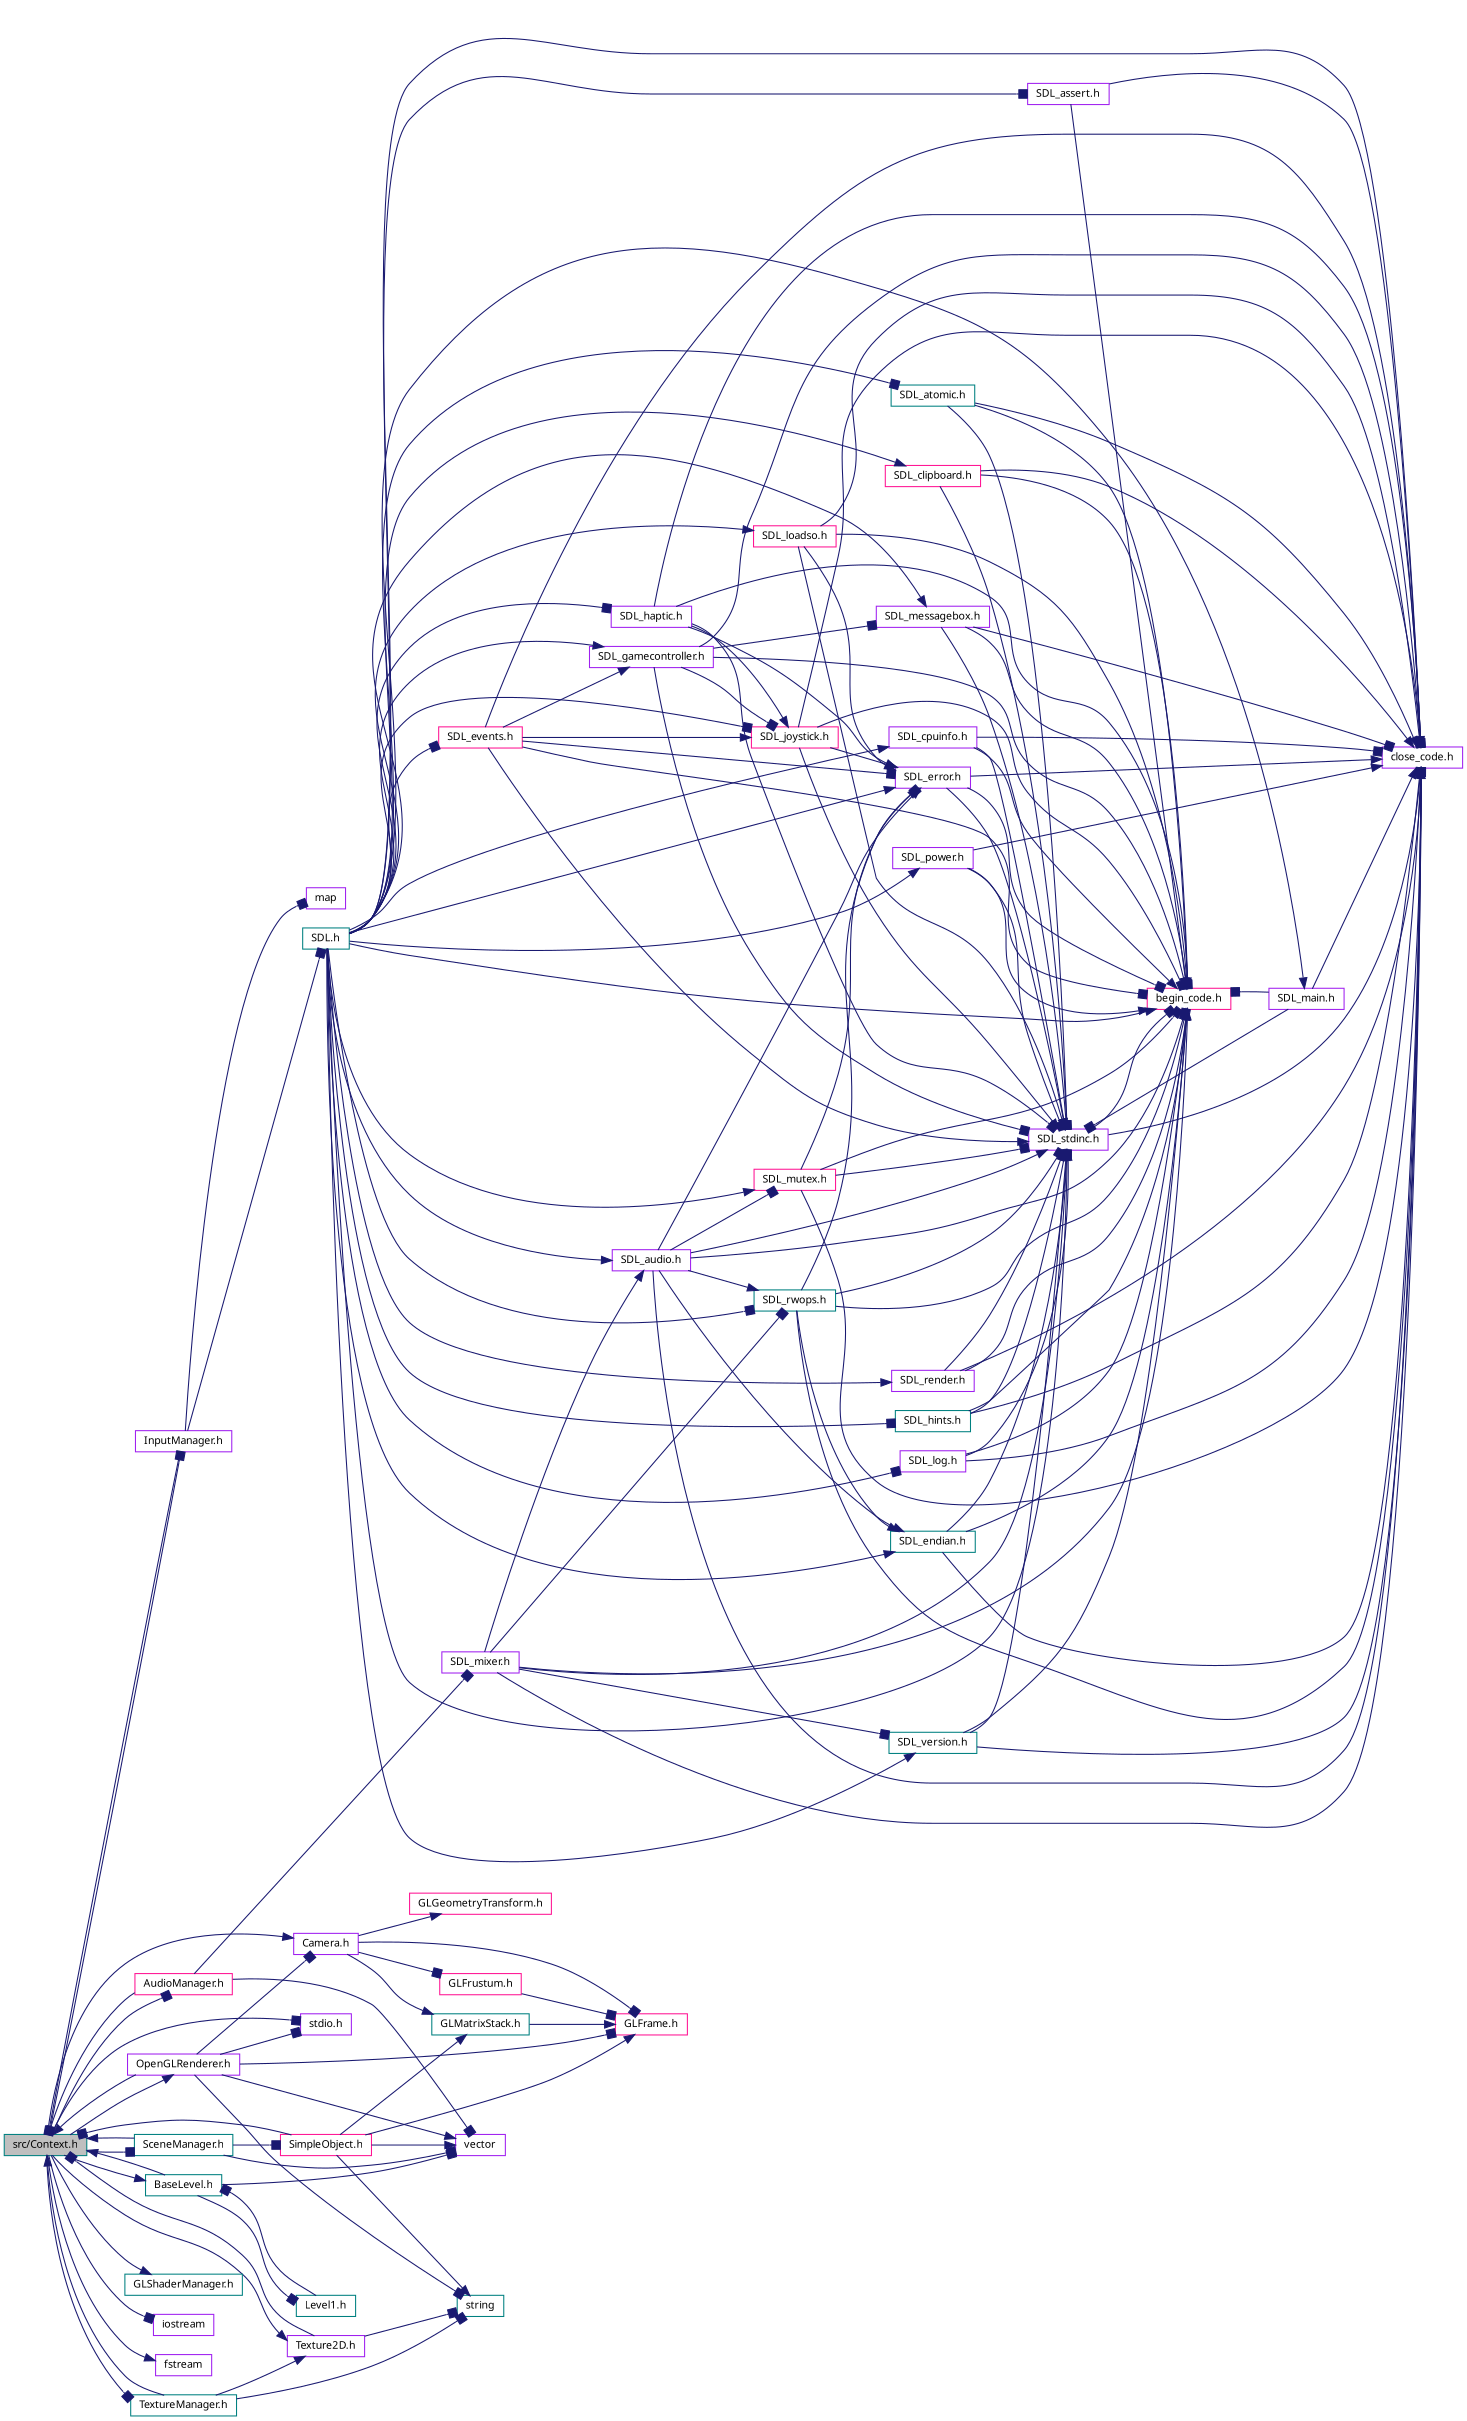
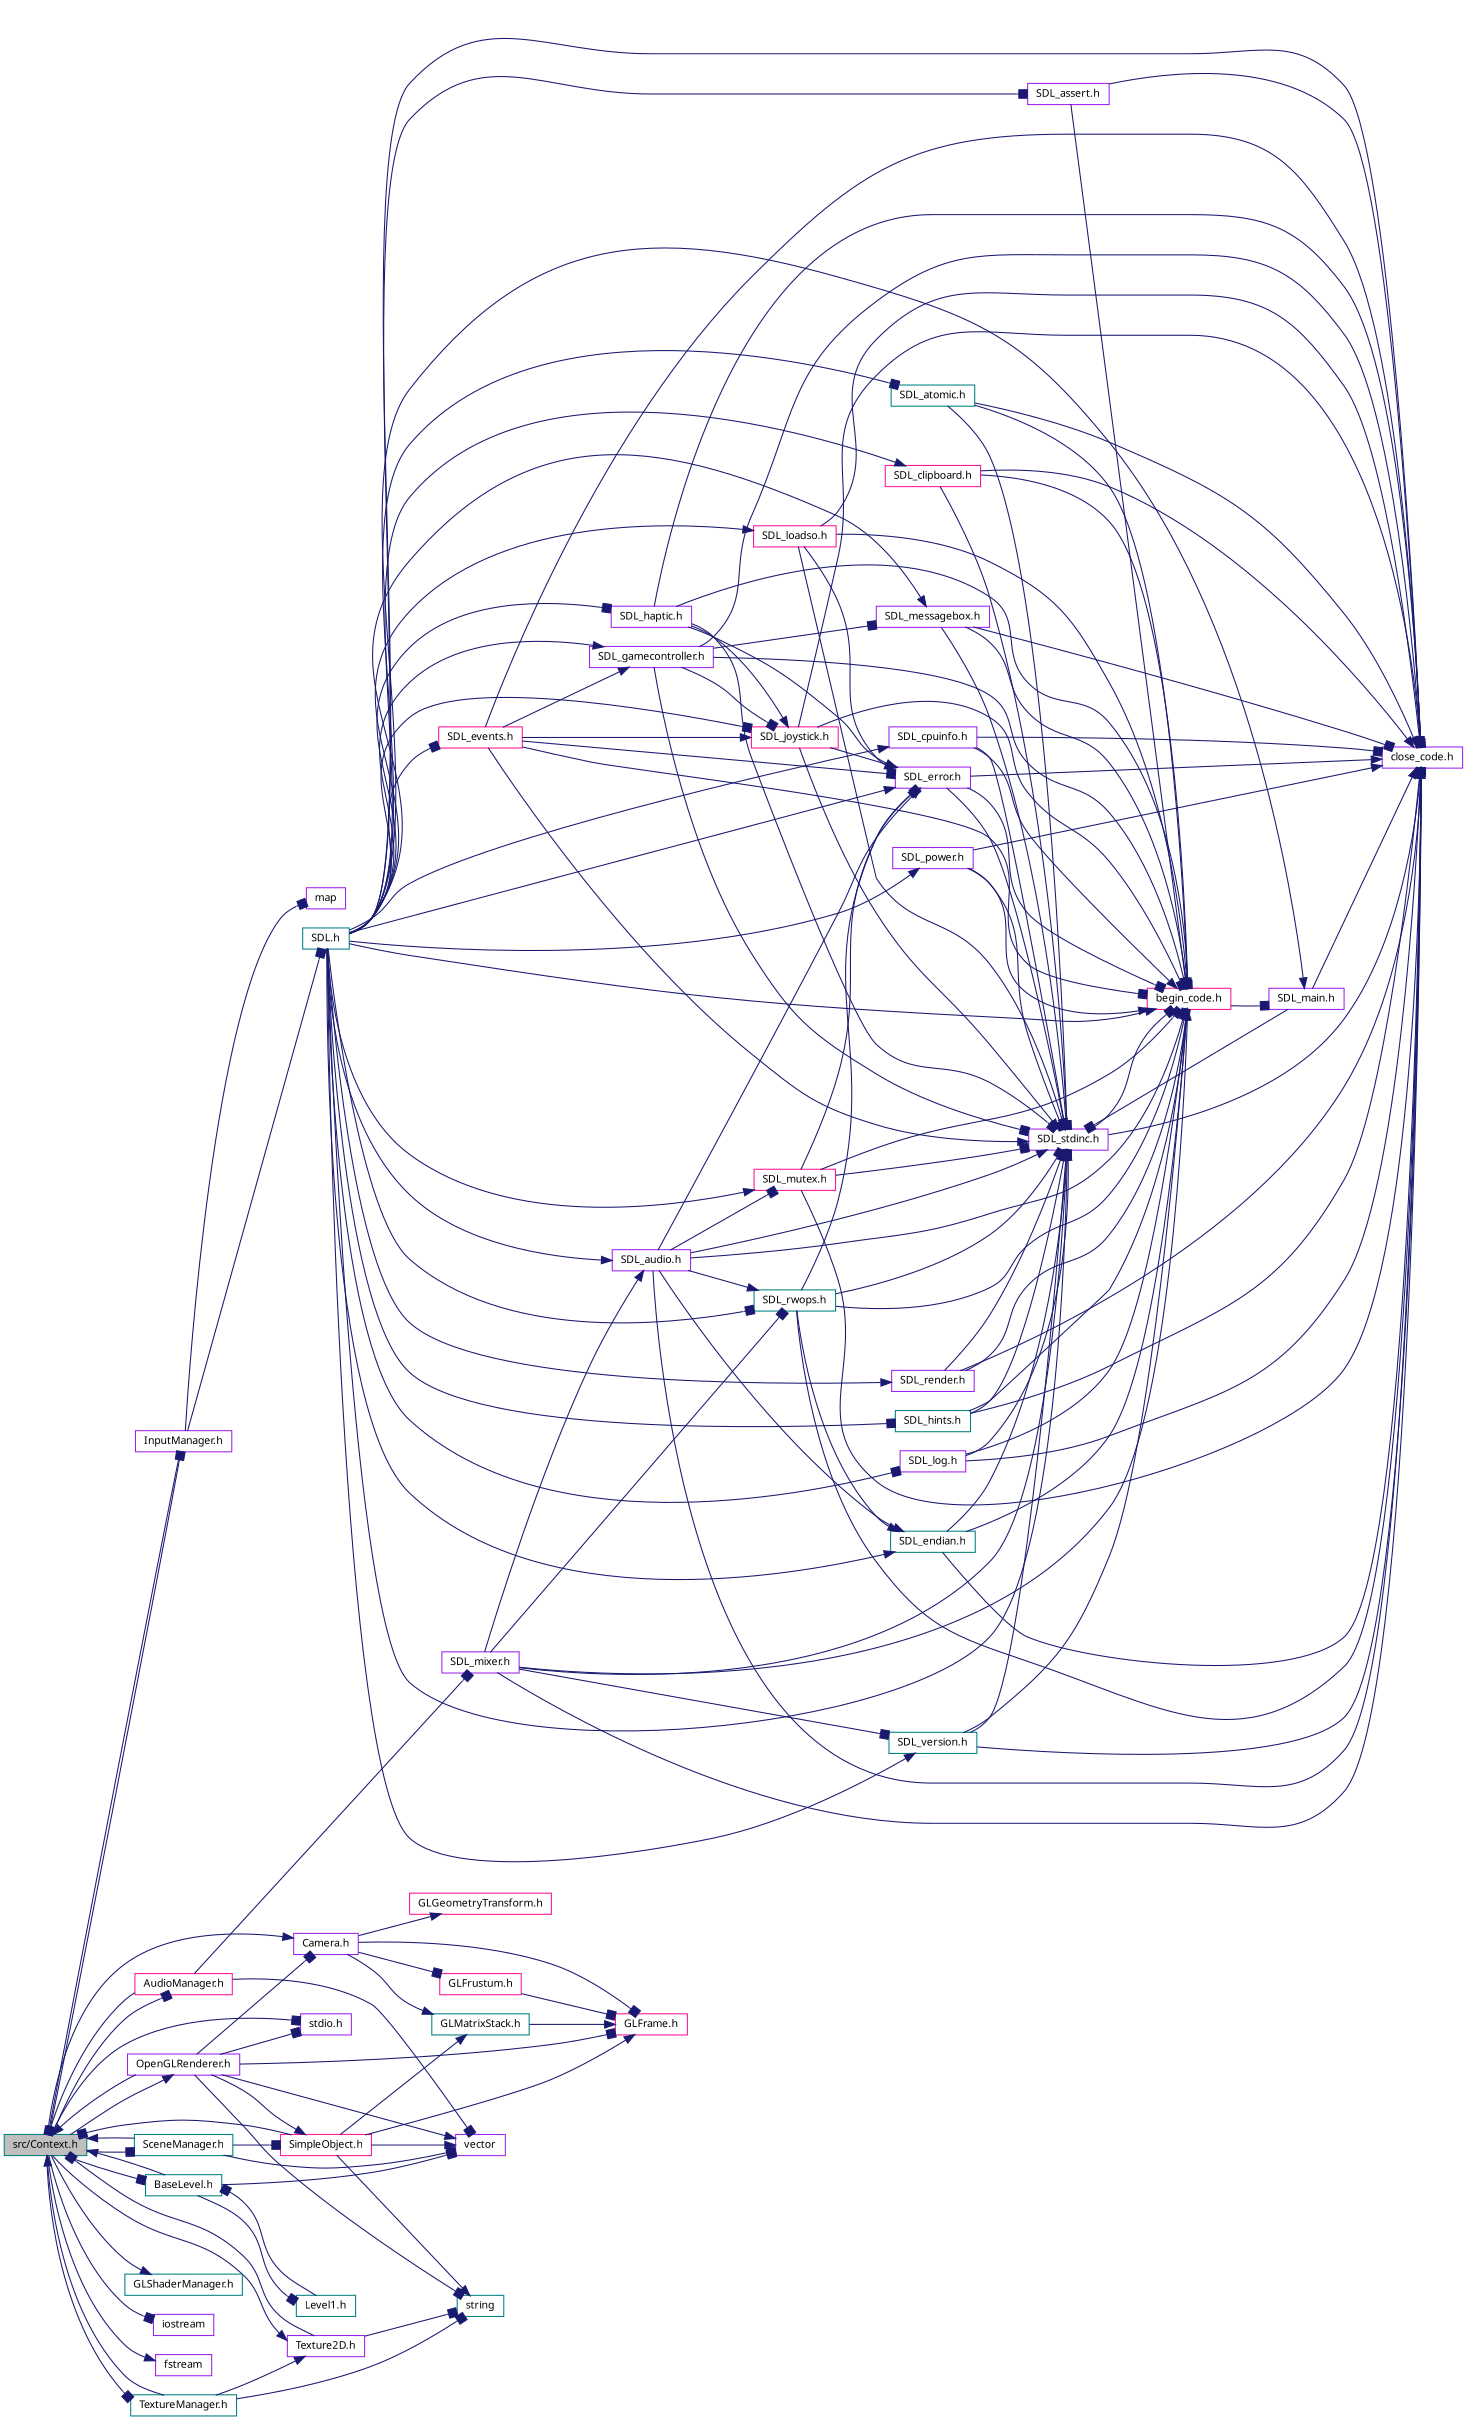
edge "SDL_main.h" -> "begin_code.h": reversed
edge "OpenGLRenderer.h" -> "SimpleObject.h": added
edge "src/Context.h" -> "BaseLevel.h": arrowhead normal -> box
